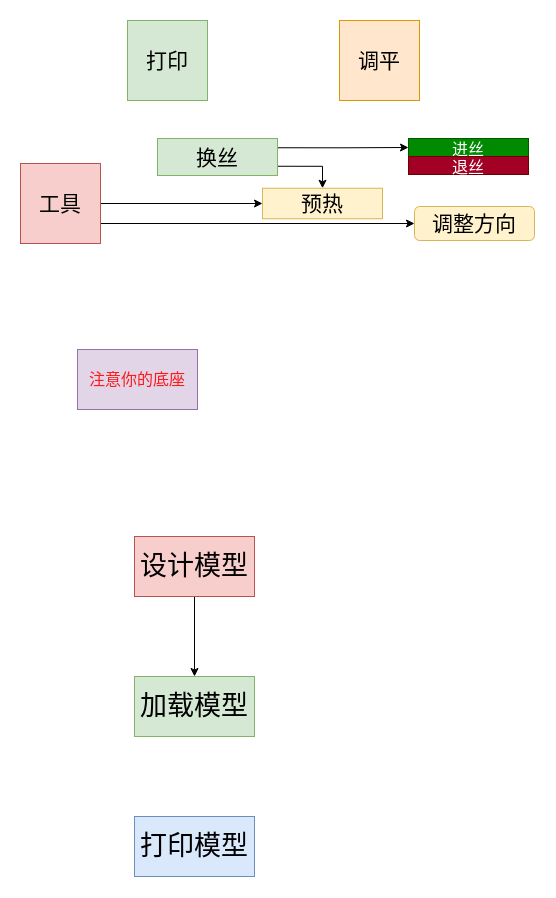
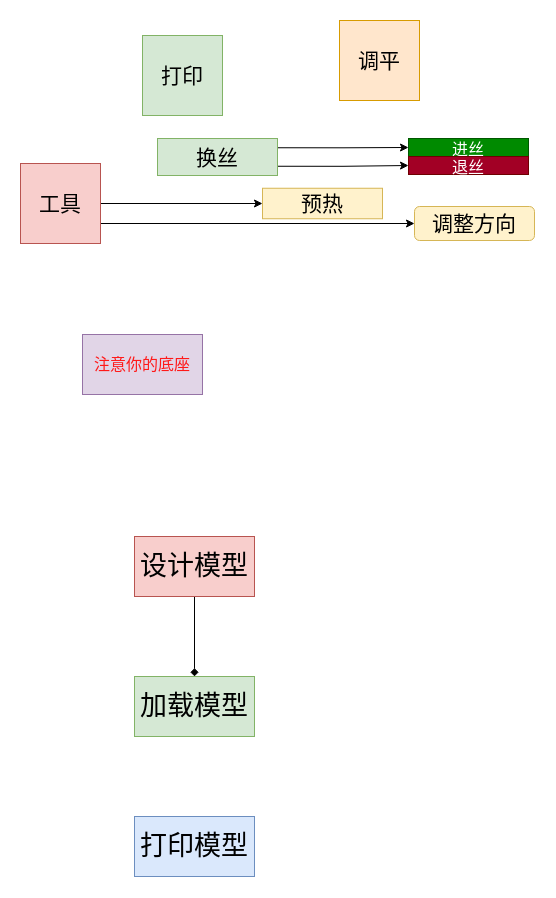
node "打印": moved (168, 61) -> (183, 76)
edge "换丝" -> "预热": now "换丝" -> "退丝"
node "注意你的底座": moved (138, 380) -> (143, 365)
edge "设计模型" -> "加载模型": arrowhead classic -> diamond
